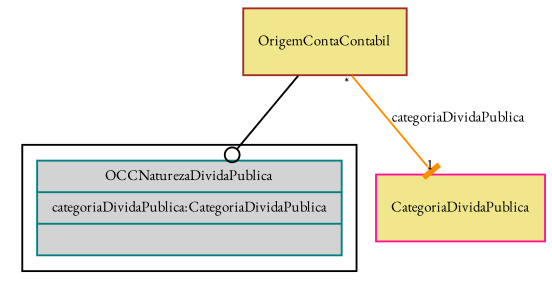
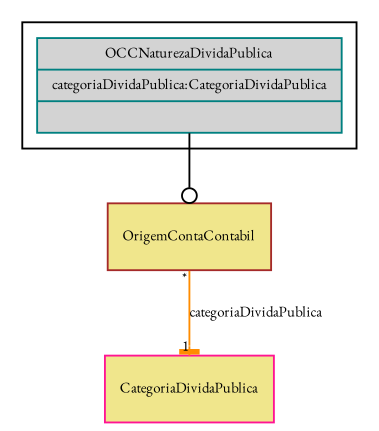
edge "OrigemContaContabil" -> "OCCNaturezaDividaPublica": reversed
